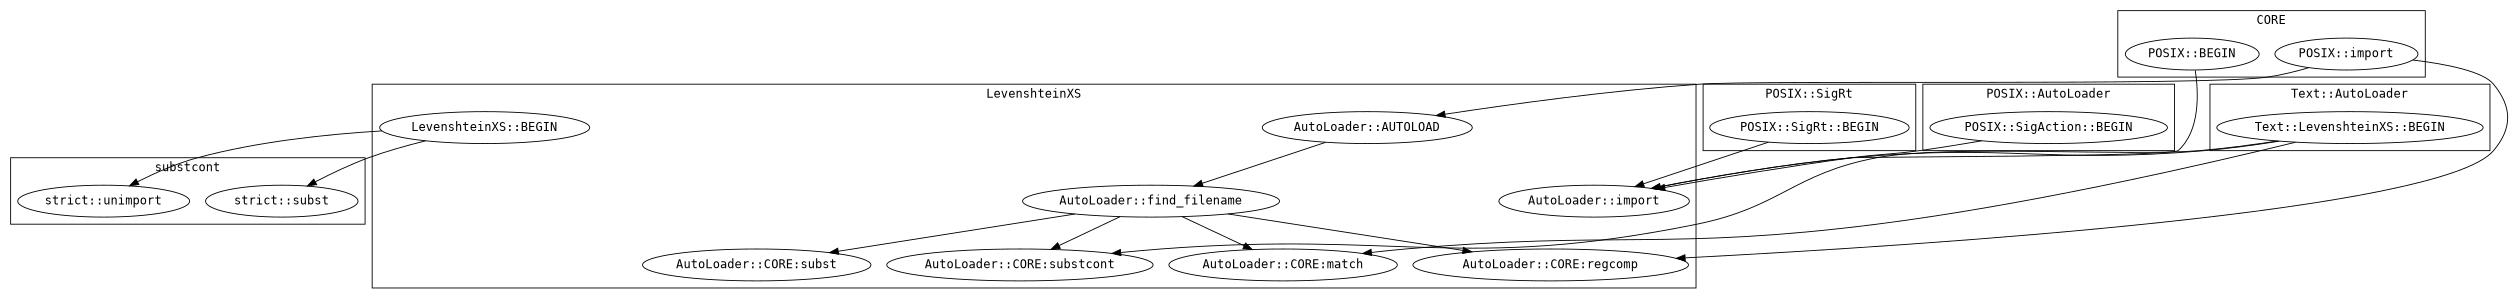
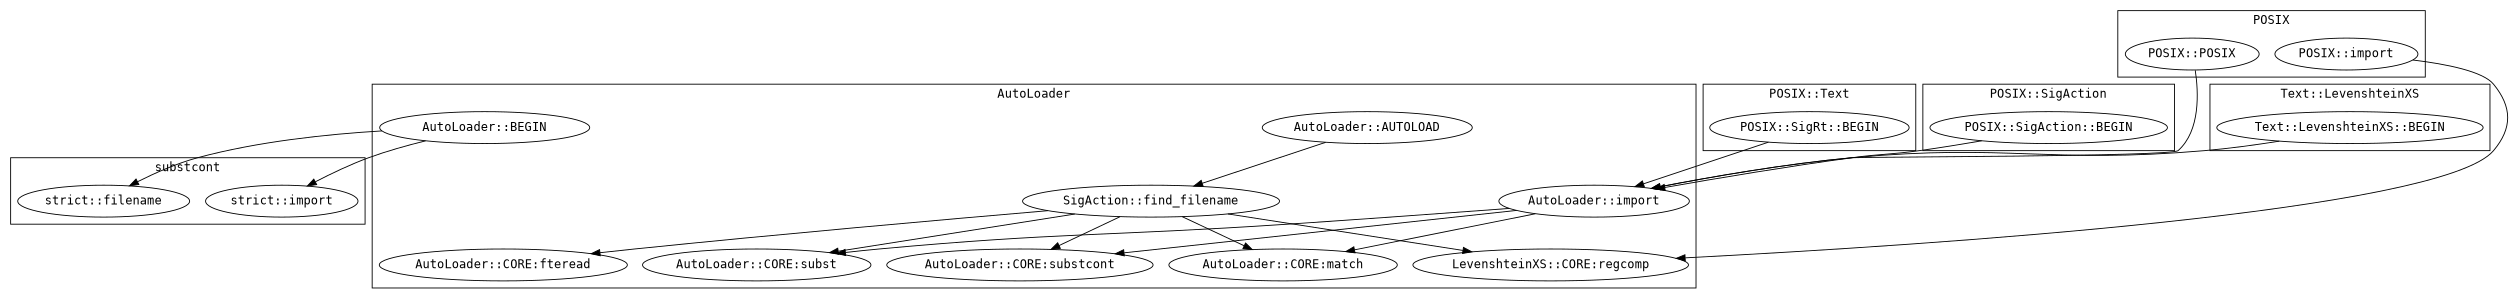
cluster "CORE": label "CORE" -> "POSIX"
node "POSIX::BEGIN": label "POSIX::BEGIN" -> "POSIX::POSIX"
edge "POSIX::import" -> "AutoLoader::AUTOLOAD": removed
cluster "LevenshteinXS": label "LevenshteinXS" -> "AutoLoader"
cluster "POSIX::SigRt": label "POSIX::SigRt" -> "POSIX::Text"
cluster "POSIX::AutoLoader": label "POSIX::AutoLoader" -> "POSIX::SigAction"
cluster "Text::AutoLoader": label "Text::AutoLoader" -> "Text::LevenshteinXS"
node "LevenshteinXS::BEGIN": label "LevenshteinXS::BEGIN" -> "AutoLoader::BEGIN"
node "strict::unimport": label "strict::unimport" -> "strict::filename"
node "strict::subst": label "strict::subst" -> "strict::import"
node "AutoLoader::find_filename": label "AutoLoader::find_filename" -> "SigAction::find_filename"
edge "Text::LevenshteinXS::BEGIN" -> "AutoLoader::CORE:substcont": now "AutoLoader::import" -> "AutoLoader::CORE:substcont"
edge "Text::LevenshteinXS::BEGIN" -> "AutoLoader::CORE:match": now "AutoLoader::import" -> "AutoLoader::CORE:match"
edge "AutoLoader::import" -> "AutoLoader::CORE:subst": added
node "AutoLoader::CORE:fteread": added
node "AutoLoader::CORE:regcomp": label "AutoLoader::CORE:regcomp" -> "LevenshteinXS::CORE:regcomp"
